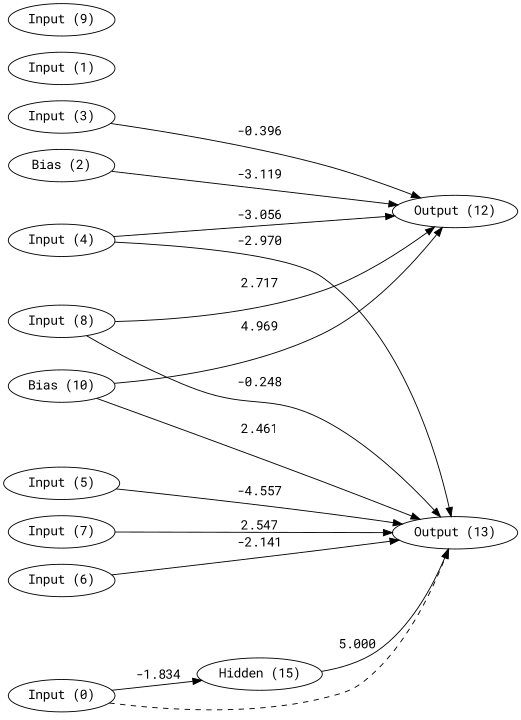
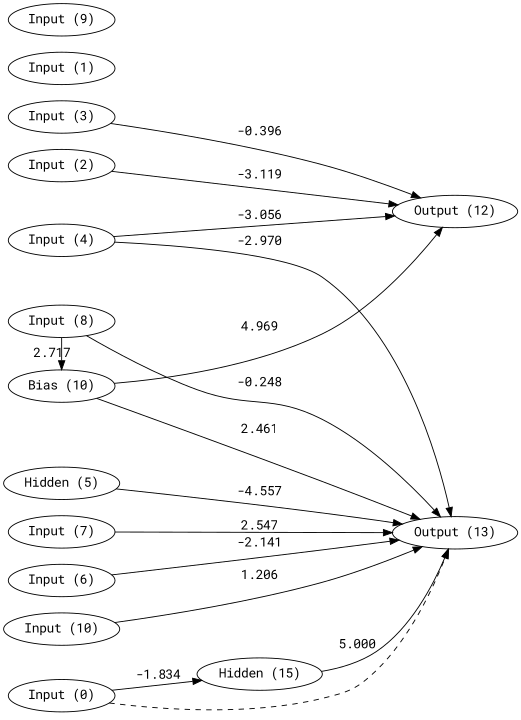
node "Bias (2)": label "Bias (2)" -> "Input (2)"
edge "Input (8)" -> "Output (12)": now "Input (8)" -> "Bias (10)"
node "Input (5)": label "Input (5)" -> "Hidden (5)"
node "Input (10)": added
